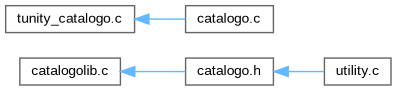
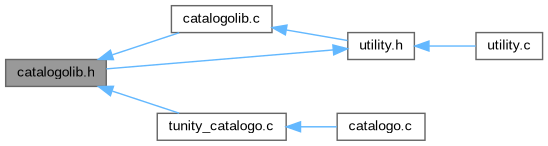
node "catalogo.h": label "catalogo.h" -> "utility.h"
node "catalogolib.h": added
